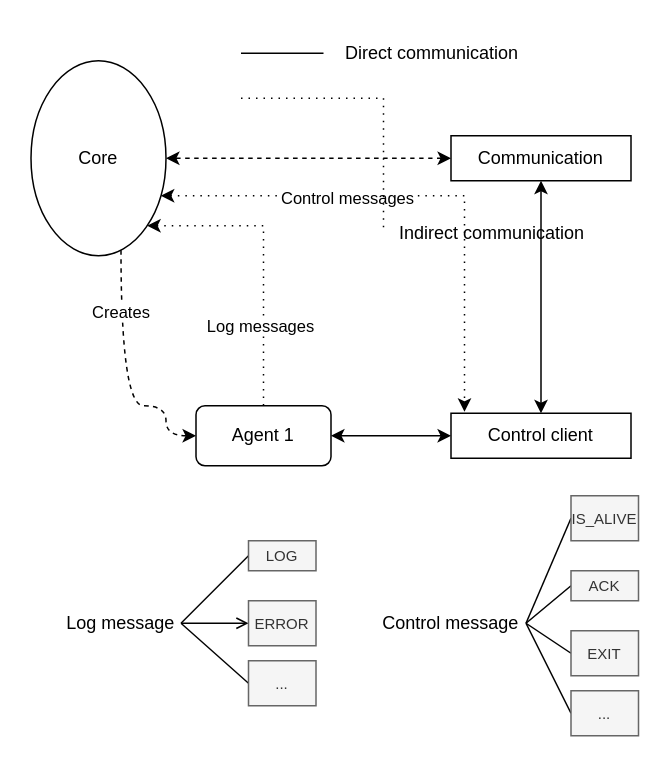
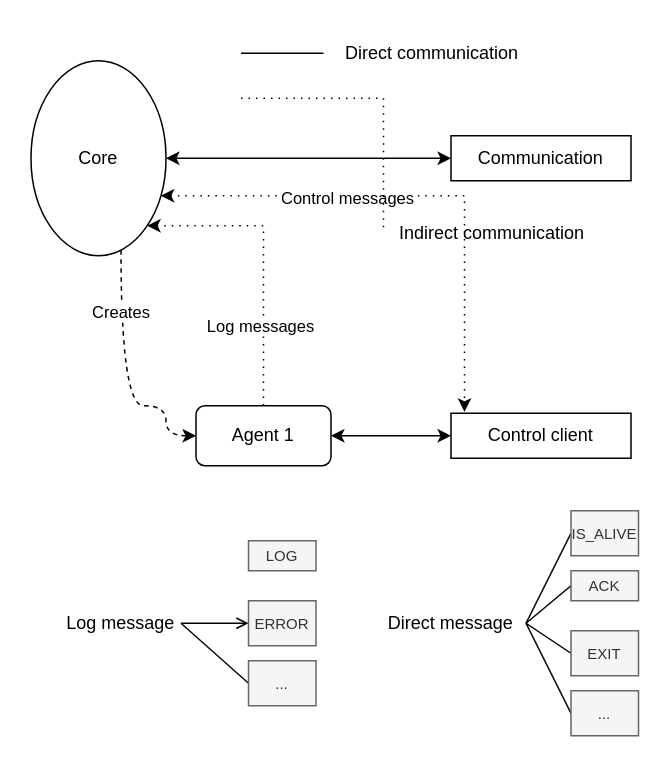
edge "Core" -- "Communication": style dashed -> solid
edge "Communication" -- "Control client": removed
node "IS_ALIVE": moved (605, 518) -> (605, 533)
edge "LOG" -- "Log message": removed
node "Control message": label "Control message" -> "Direct message"
